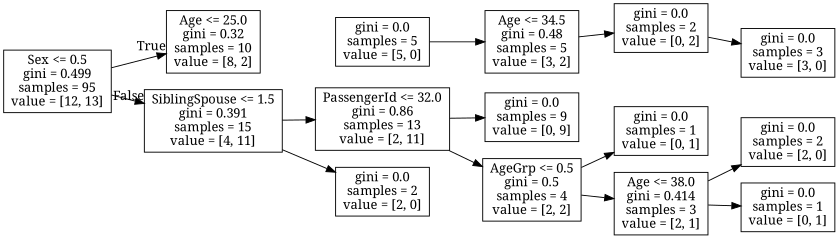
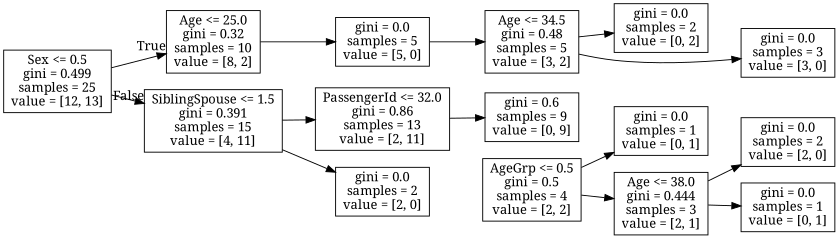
edge "gini = 0.0 samples = 2 value = [0, 2]" -> "gini = 0.0 samples = 3 value = [3, 0]": now "Age <= 34.5 gini = 0.48 samples = 5 value = [3, 2]" -> "gini = 0.0 samples = 3 value = [3, 0]"
edge "Age <= 25.0 gini = 0.32 samples = 10 value = [8, 2]" -> "gini = 0.0 samples = 5 value = [5, 0]": added
node "Sex <= 0.5 gini = 0.499 samples = 95 value = [12, 13]": label "Sex <= 0.5 gini = 0.499 samples = 95 value = [12, 13]" -> "Sex <= 0.5 gini = 0.499 samples = 25 value = [12, 13]"
node "gini = 0.0 samples = 9 value = [0, 9]": label "gini = 0.0 samples = 9 value = [0, 9]" -> "gini = 0.6 samples = 9 value = [0, 9]"
edge "PassengerId <= 32.0 gini = 0.86 samples = 13 value = [2, 11]" -> "AgeGrp <= 0.5 gini = 0.5 samples = 4 value = [2, 2]": removed
node "Age <= 38.0 gini = 0.414 samples = 3 value = [2, 1]": label "Age <= 38.0 gini = 0.414 samples = 3 value = [2, 1]" -> "Age <= 38.0 gini = 0.444 samples = 3 value = [2, 1]"
